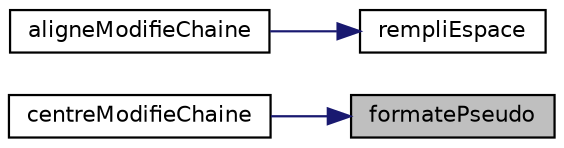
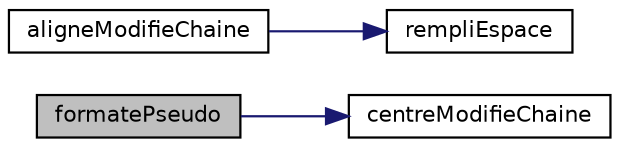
edge "centreModifieChaine" -> "formatePseudo": reversed
